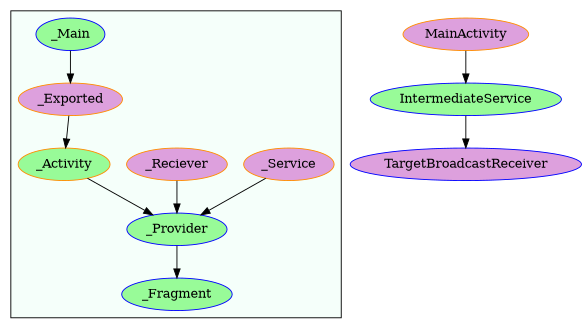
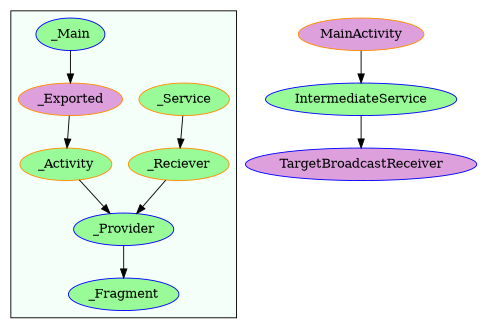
node "_Reciever": fillcolor plum -> palegreen
node "_Service": fillcolor plum -> palegreen
edge "_Service" -> "_Provider": now "_Service" -> "_Reciever"
